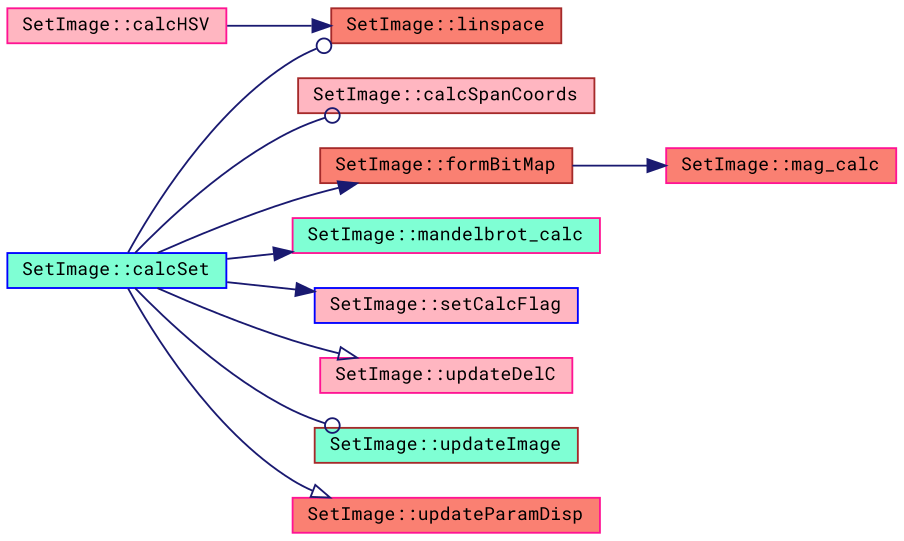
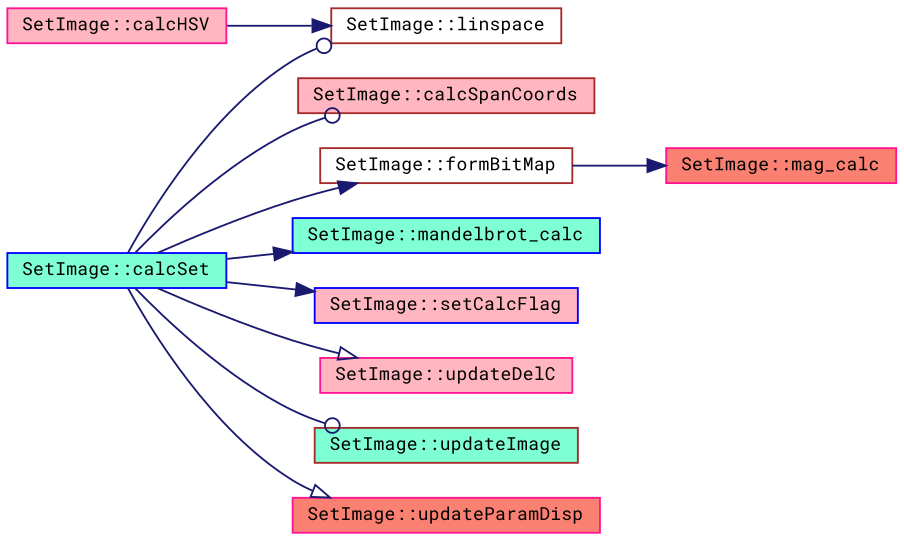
node "SetImage::linspace": fillcolor salmon -> white
node "SetImage::formBitMap": fillcolor salmon -> white
node "SetImage::mandelbrot_calc": color deeppink -> blue
